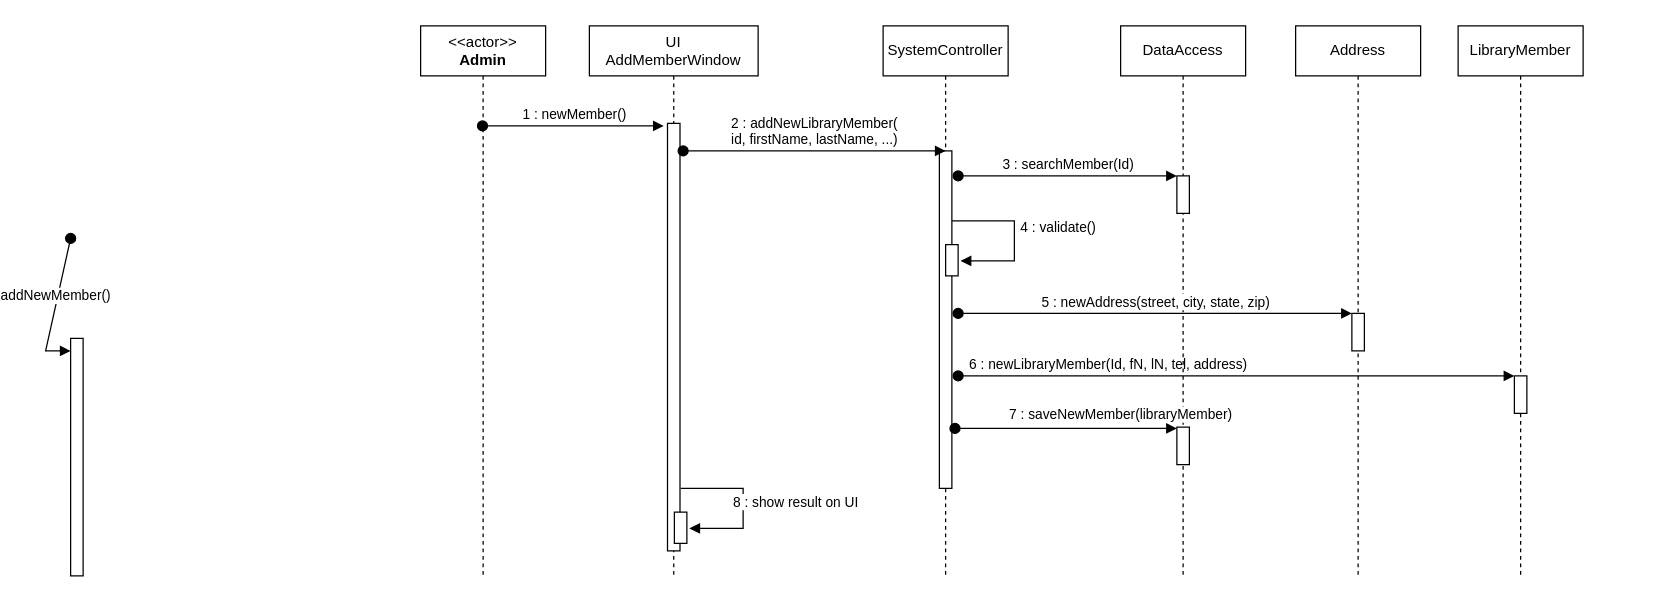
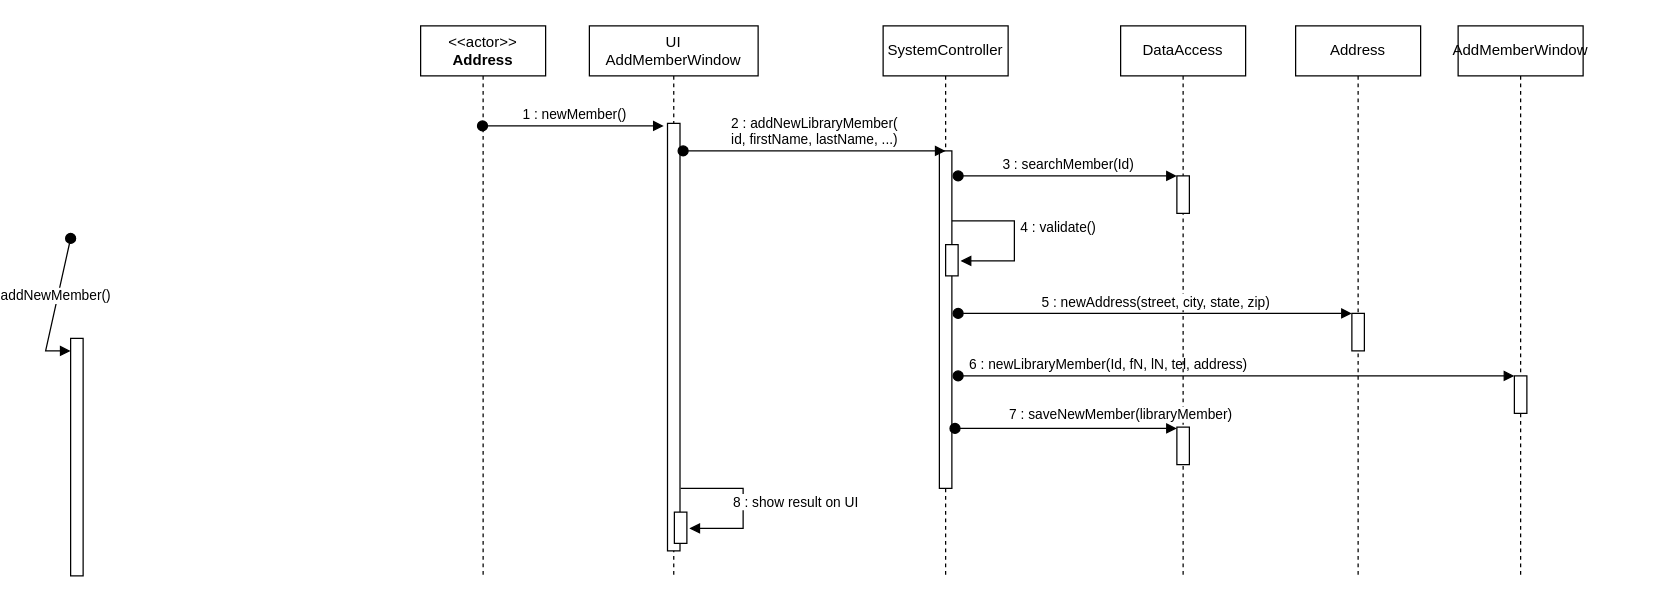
node "<<actor>> Admin": label "<<actor>> Admin" -> "<<actor>> Address"
node "LibraryMember": label "LibraryMember" -> "AddMemberWindow"
